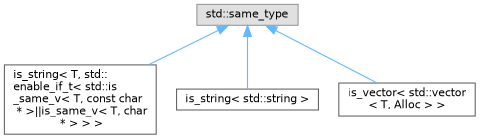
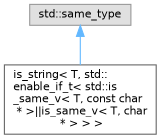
node "is_string< std::string >": removed
node "is_vector< std::vector < T, Alloc > >": removed
